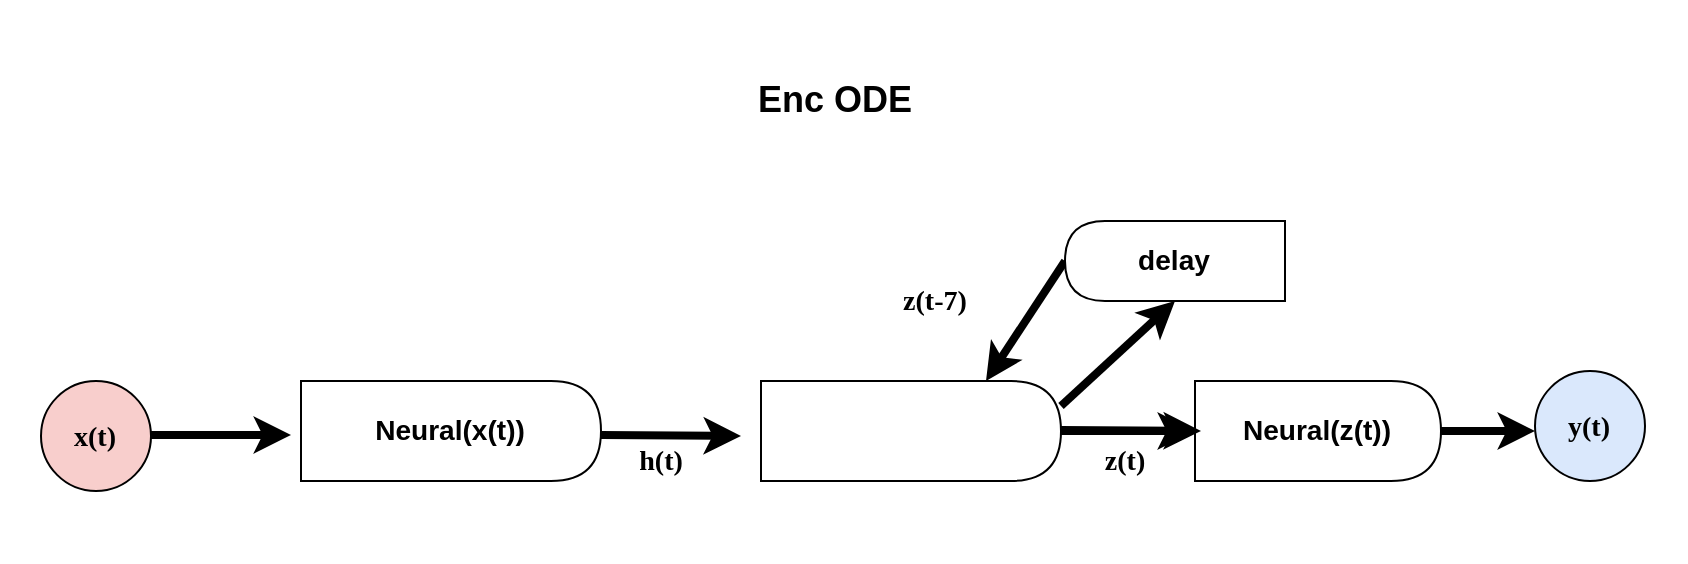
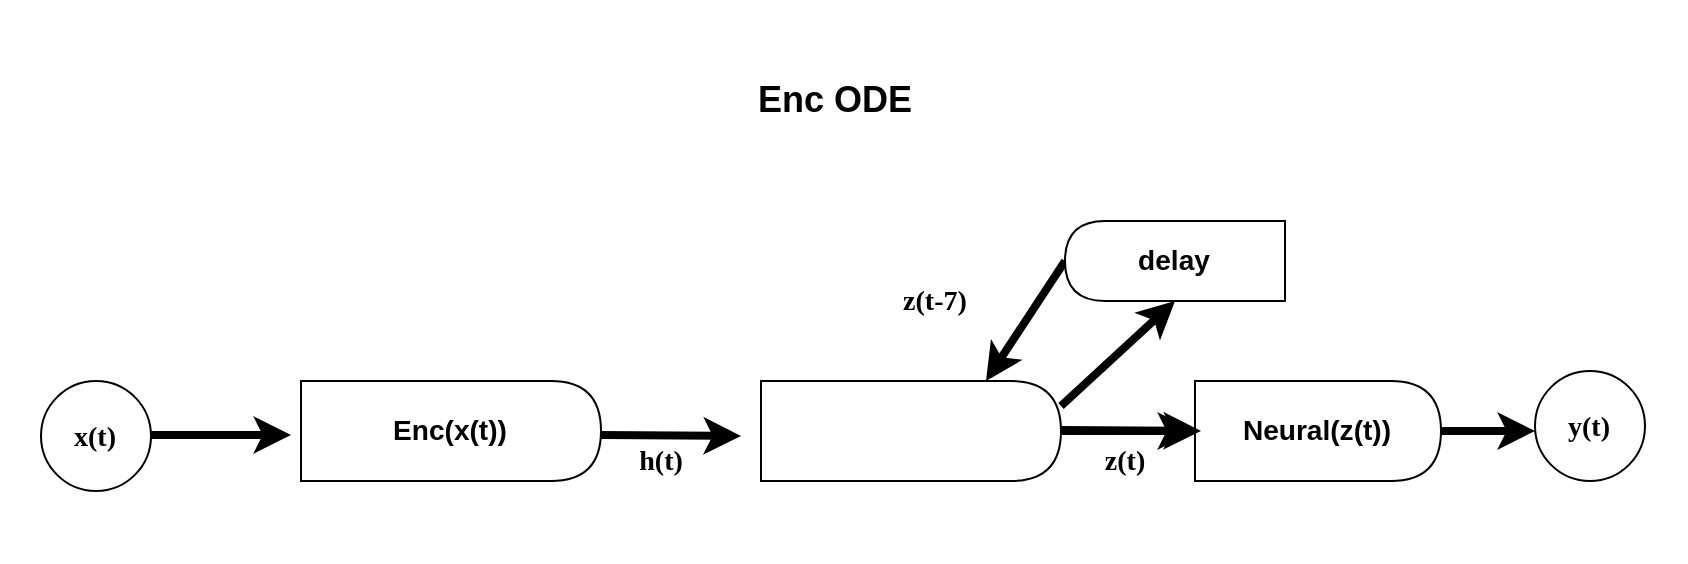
node "y(t)": fillcolor #dae8fc -> #ffffff
node "Neural(x(t))": label "Neural(x(t))" -> "Enc(x(t))"
node "x(t)": fillcolor #f8cecc -> #ffffff
